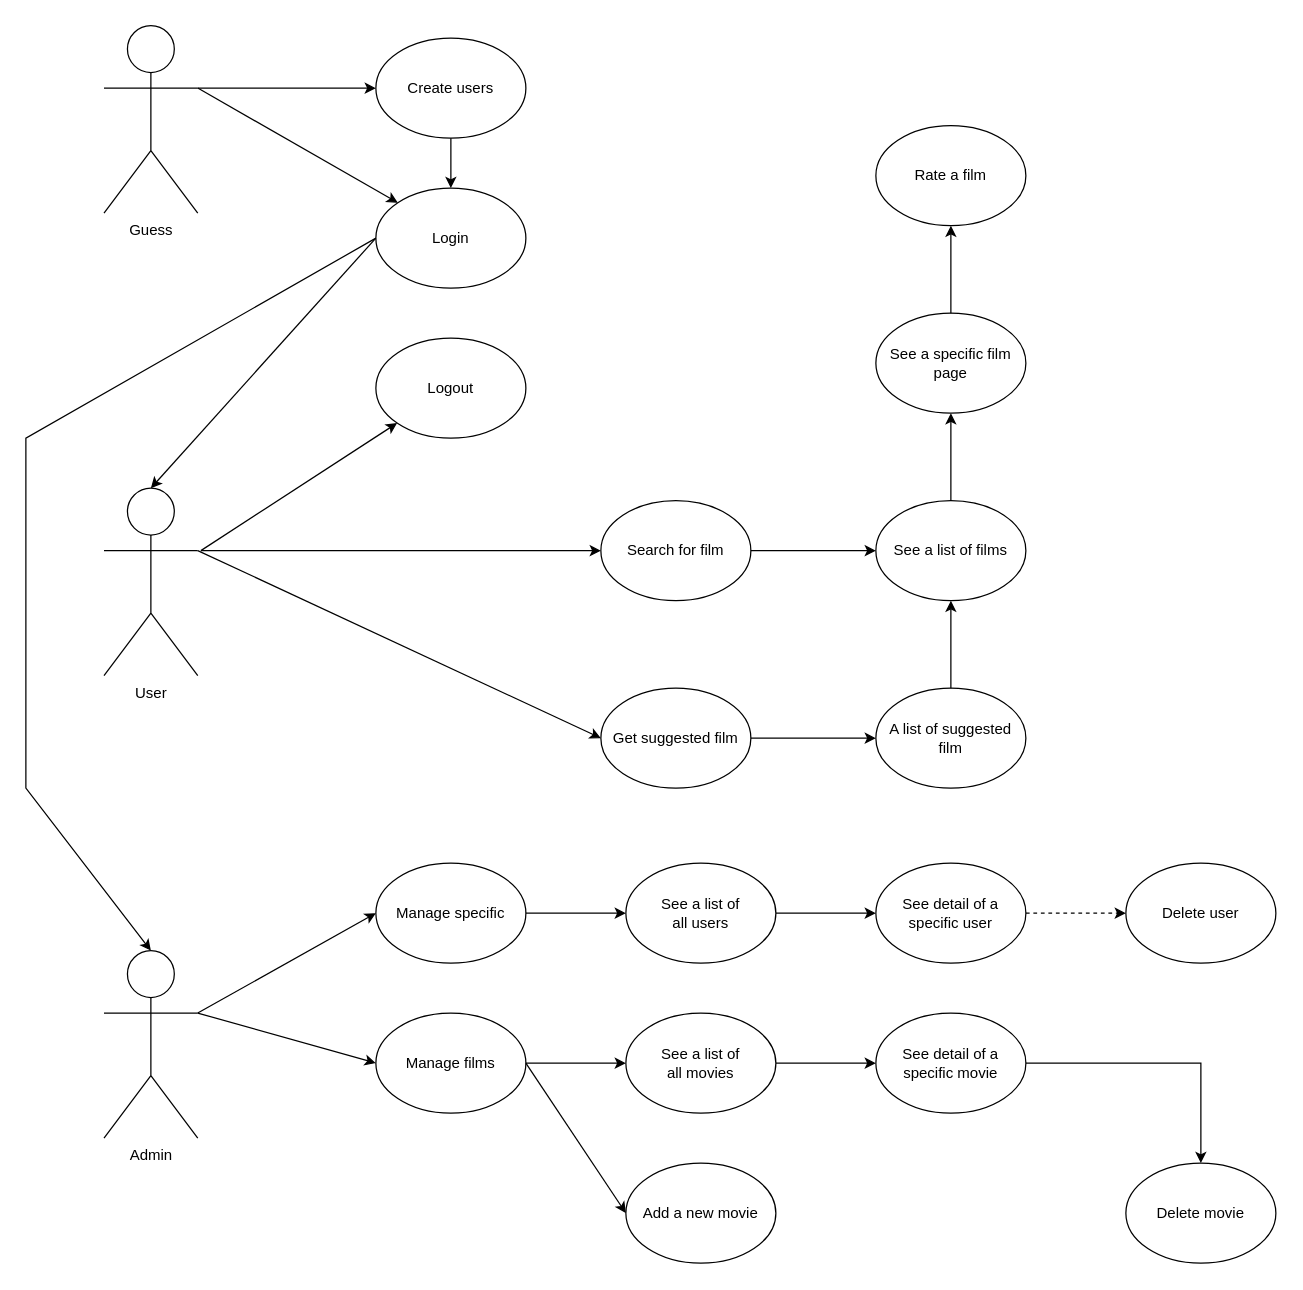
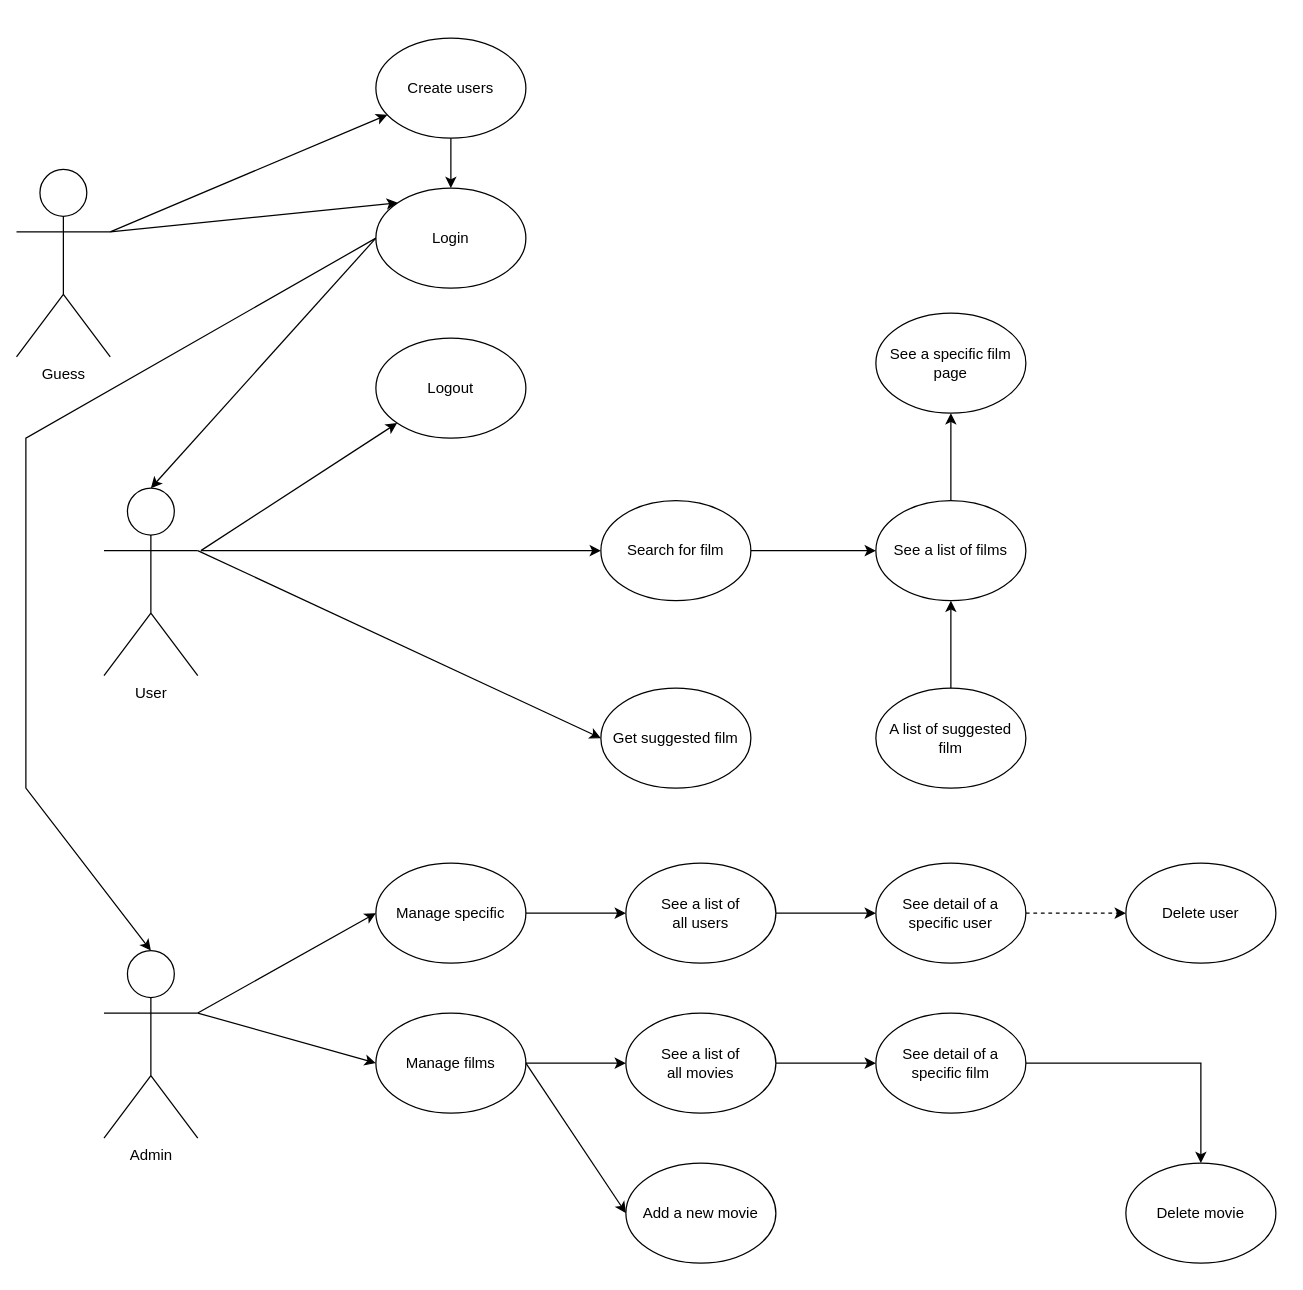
node "Guess": moved (151, 119) -> (63, 263)
node "Rate a film": removed
edge "See a specific film page" -> "Rate a film": removed
edge "Get suggested film" -> "A list of suggested film": removed
node "See detail of a specific movie": label "See detail of a specific movie" -> "See detail of a specific film"
